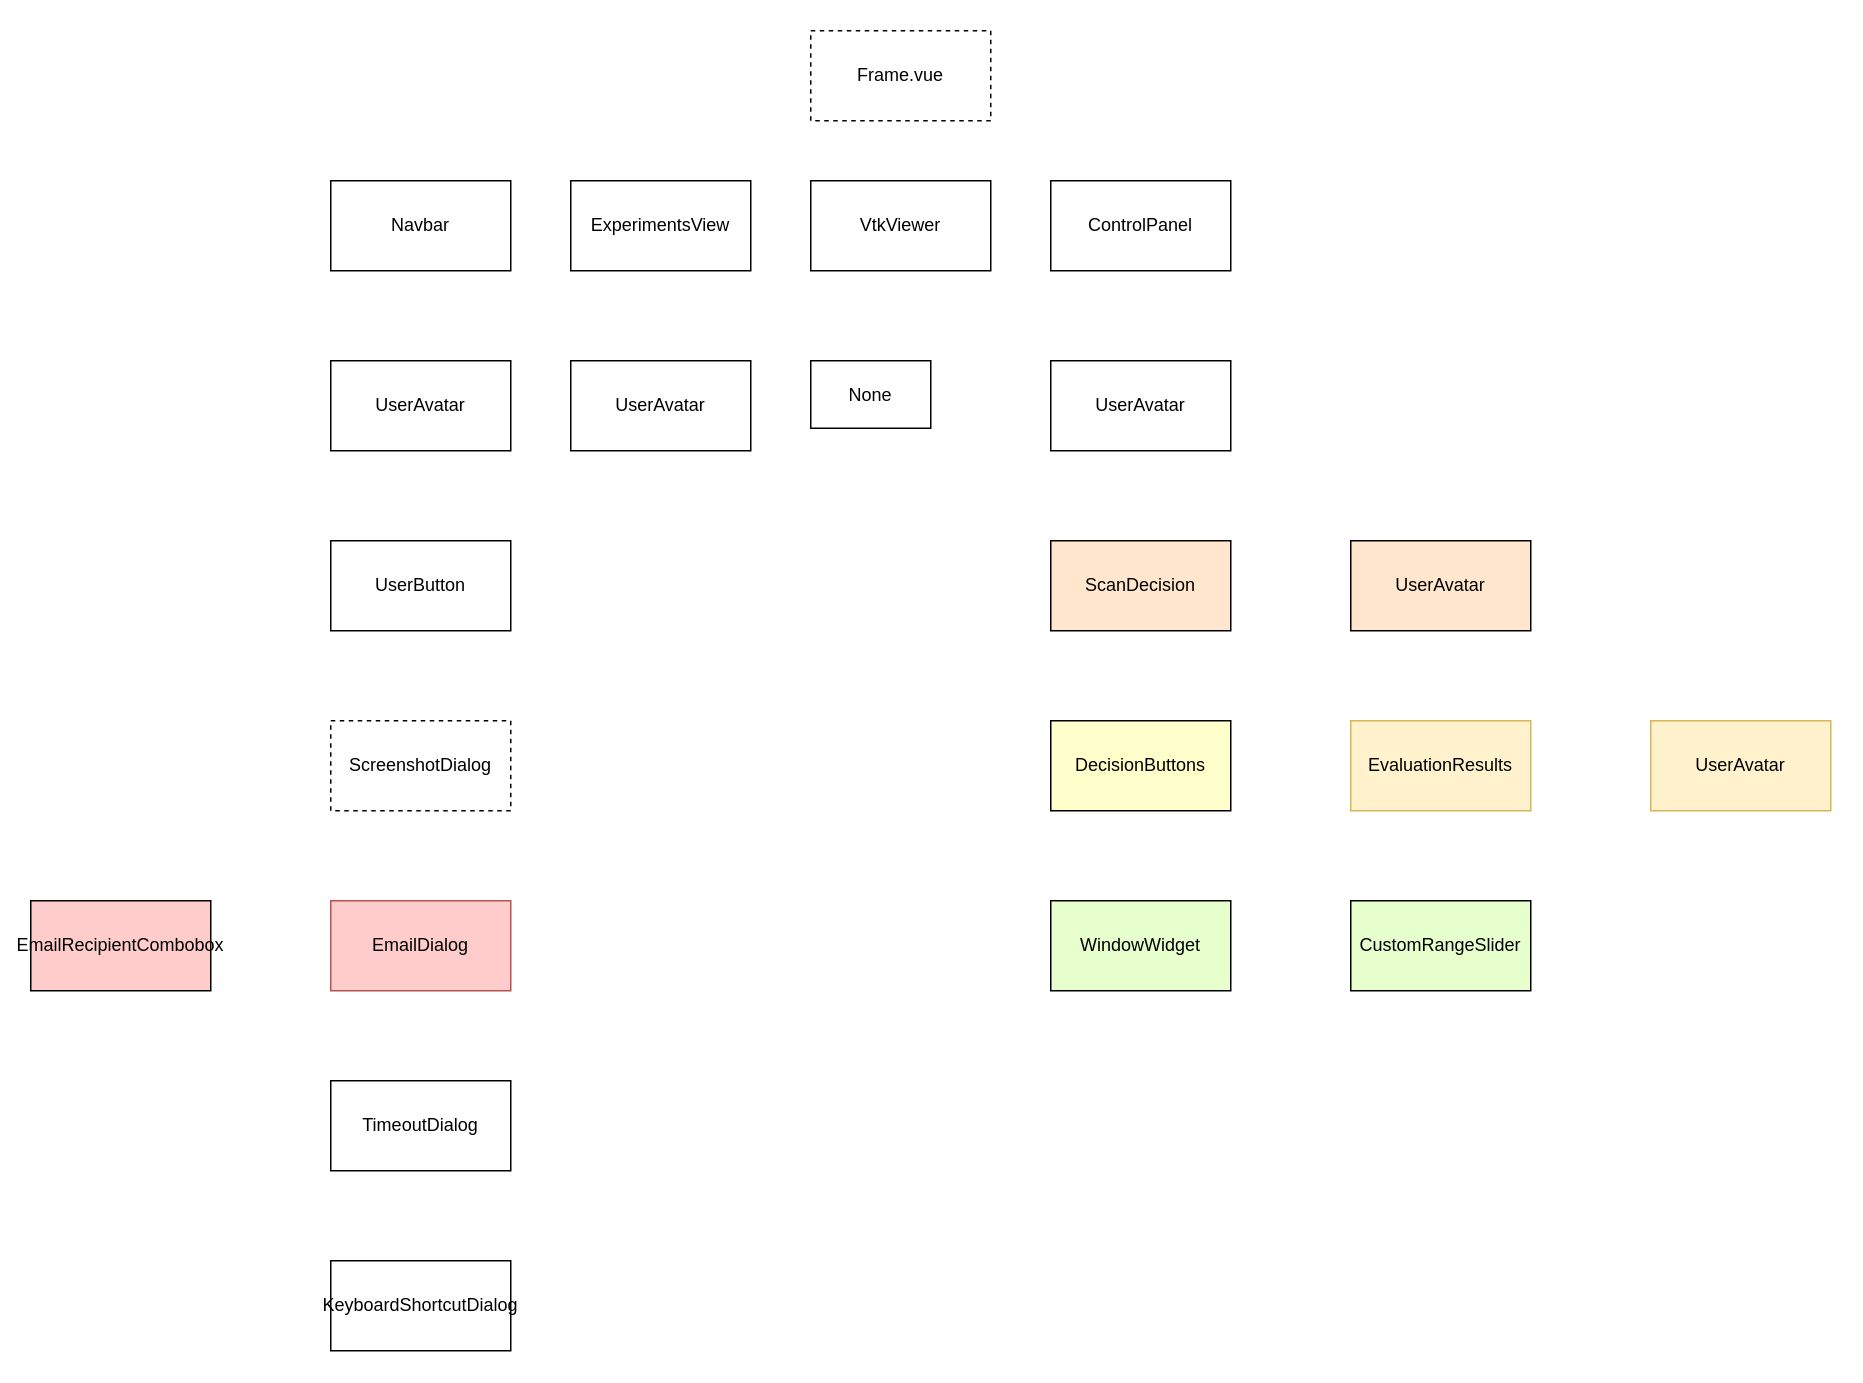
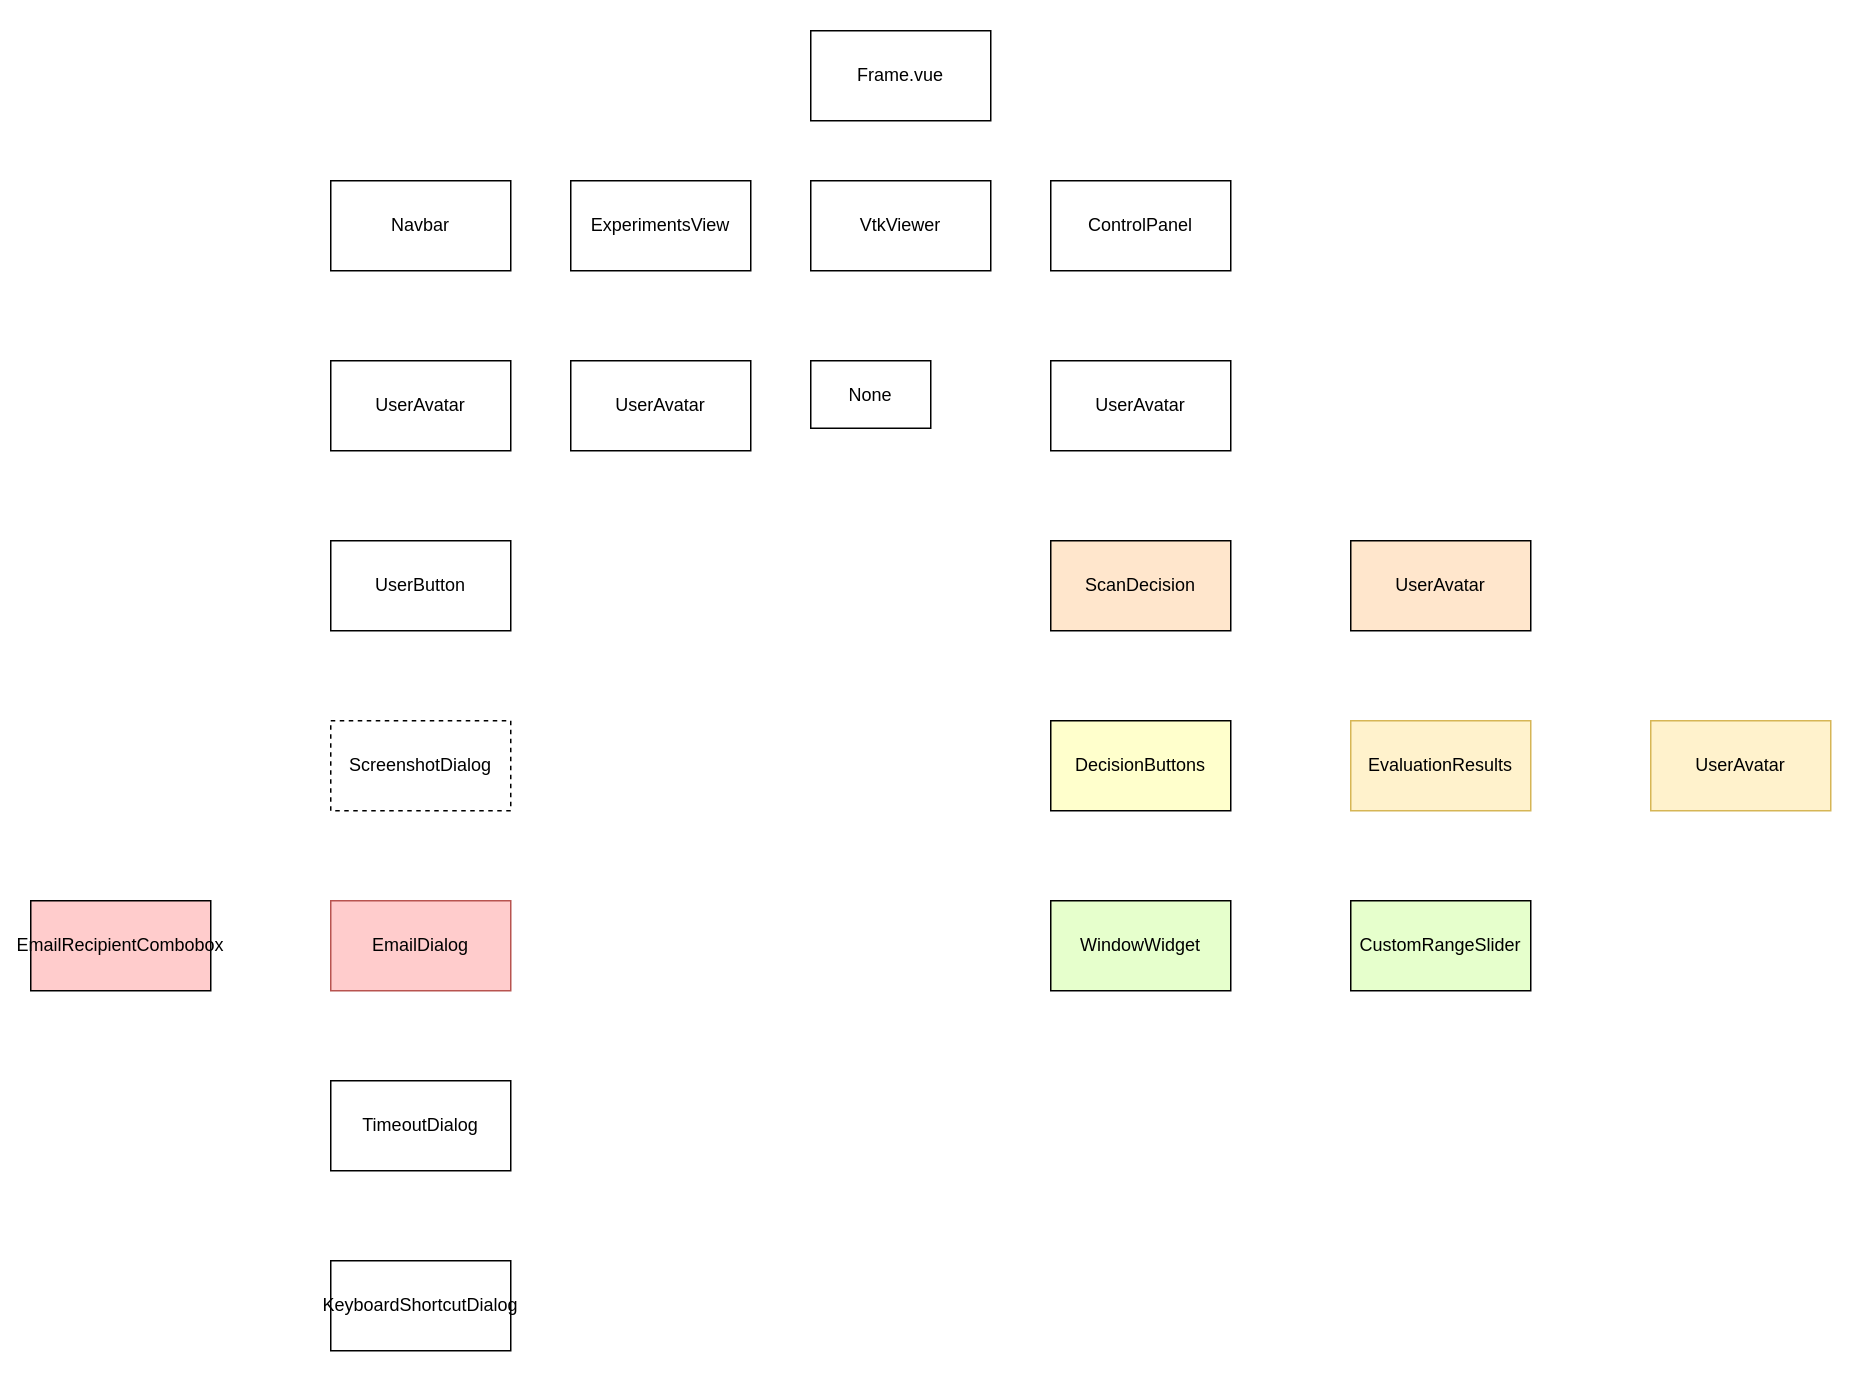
node "Frame.vue": style dashed -> solid
